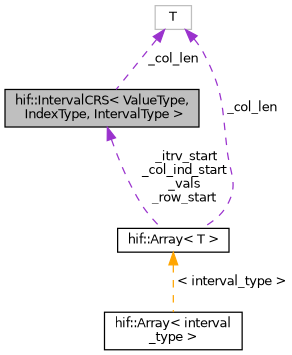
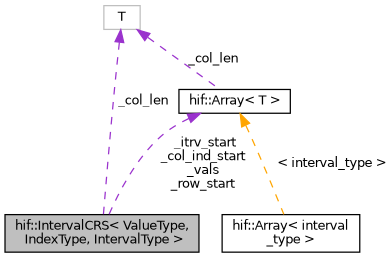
edge "hif::Array< T >" -> "hif::IntervalCRS< ValueType, IndexType, IntervalType >": reversed
